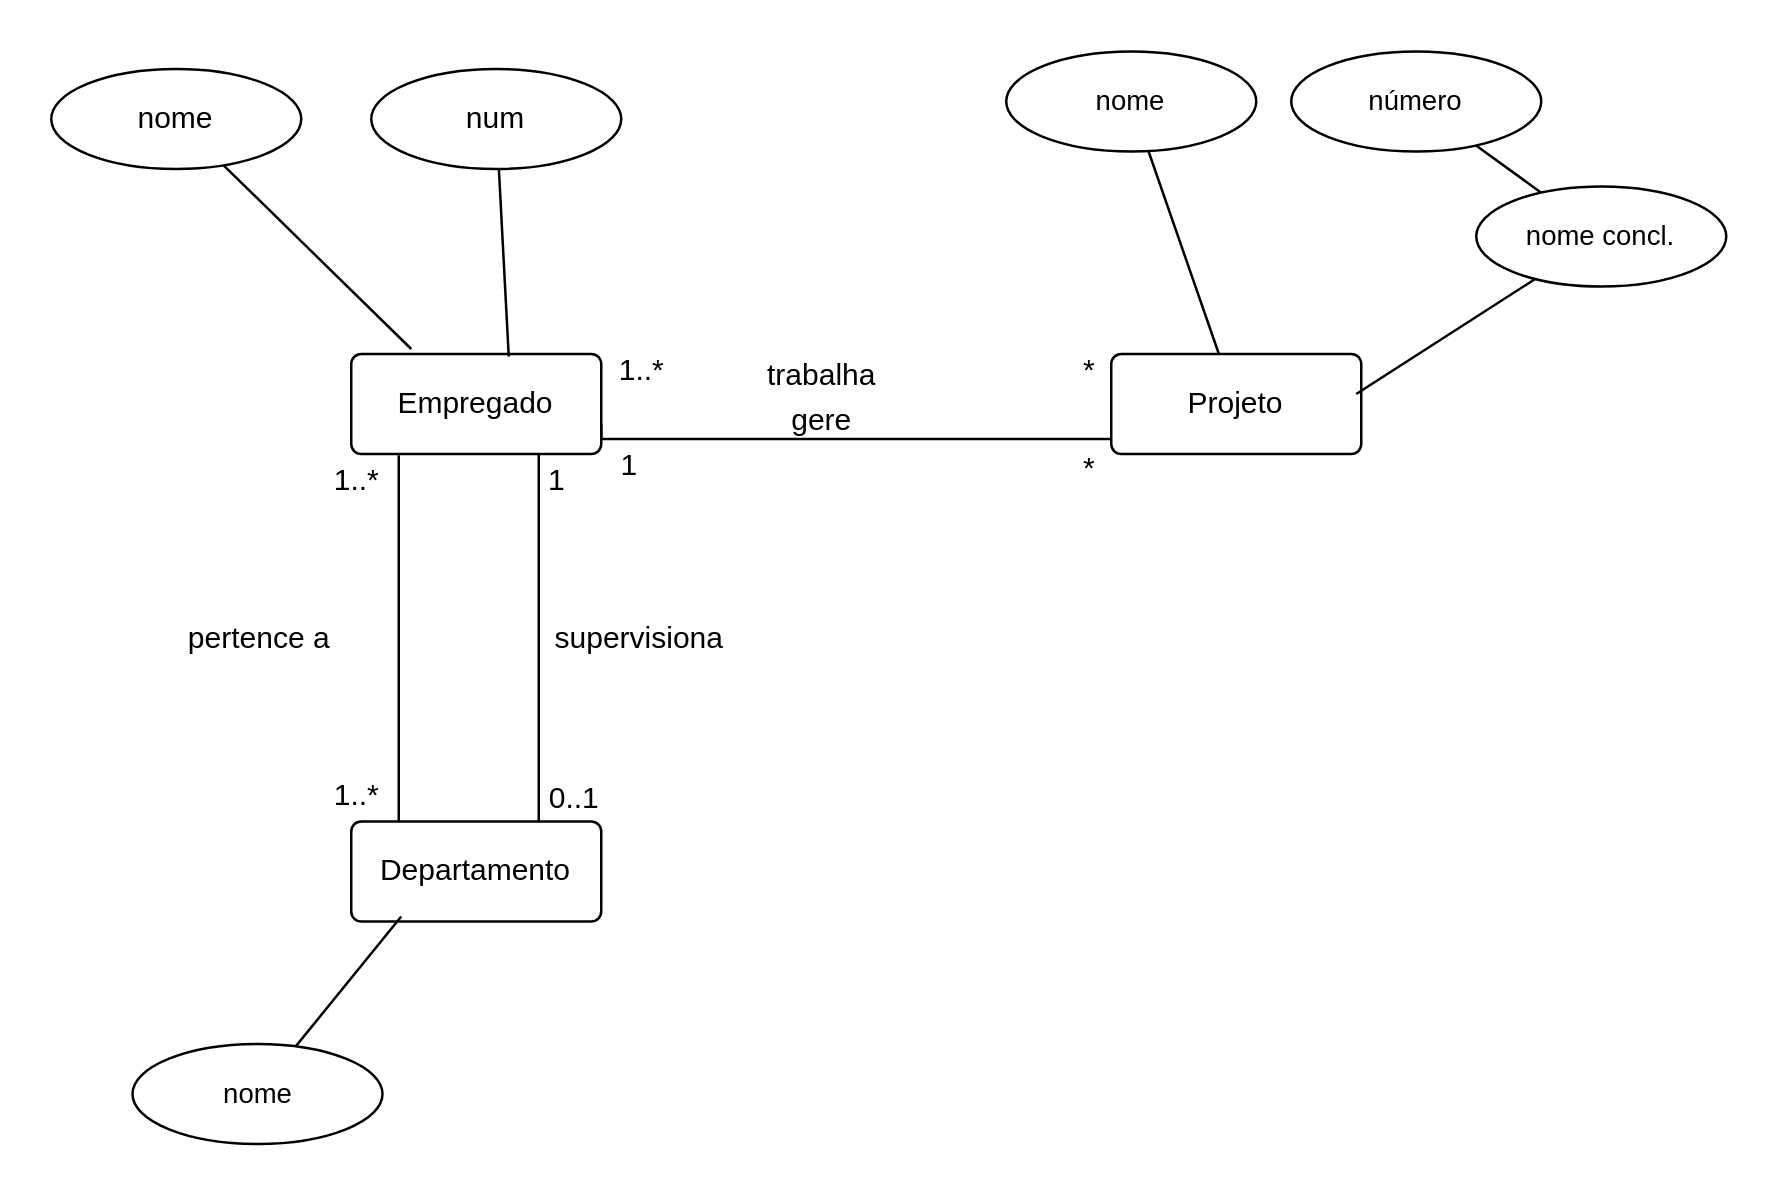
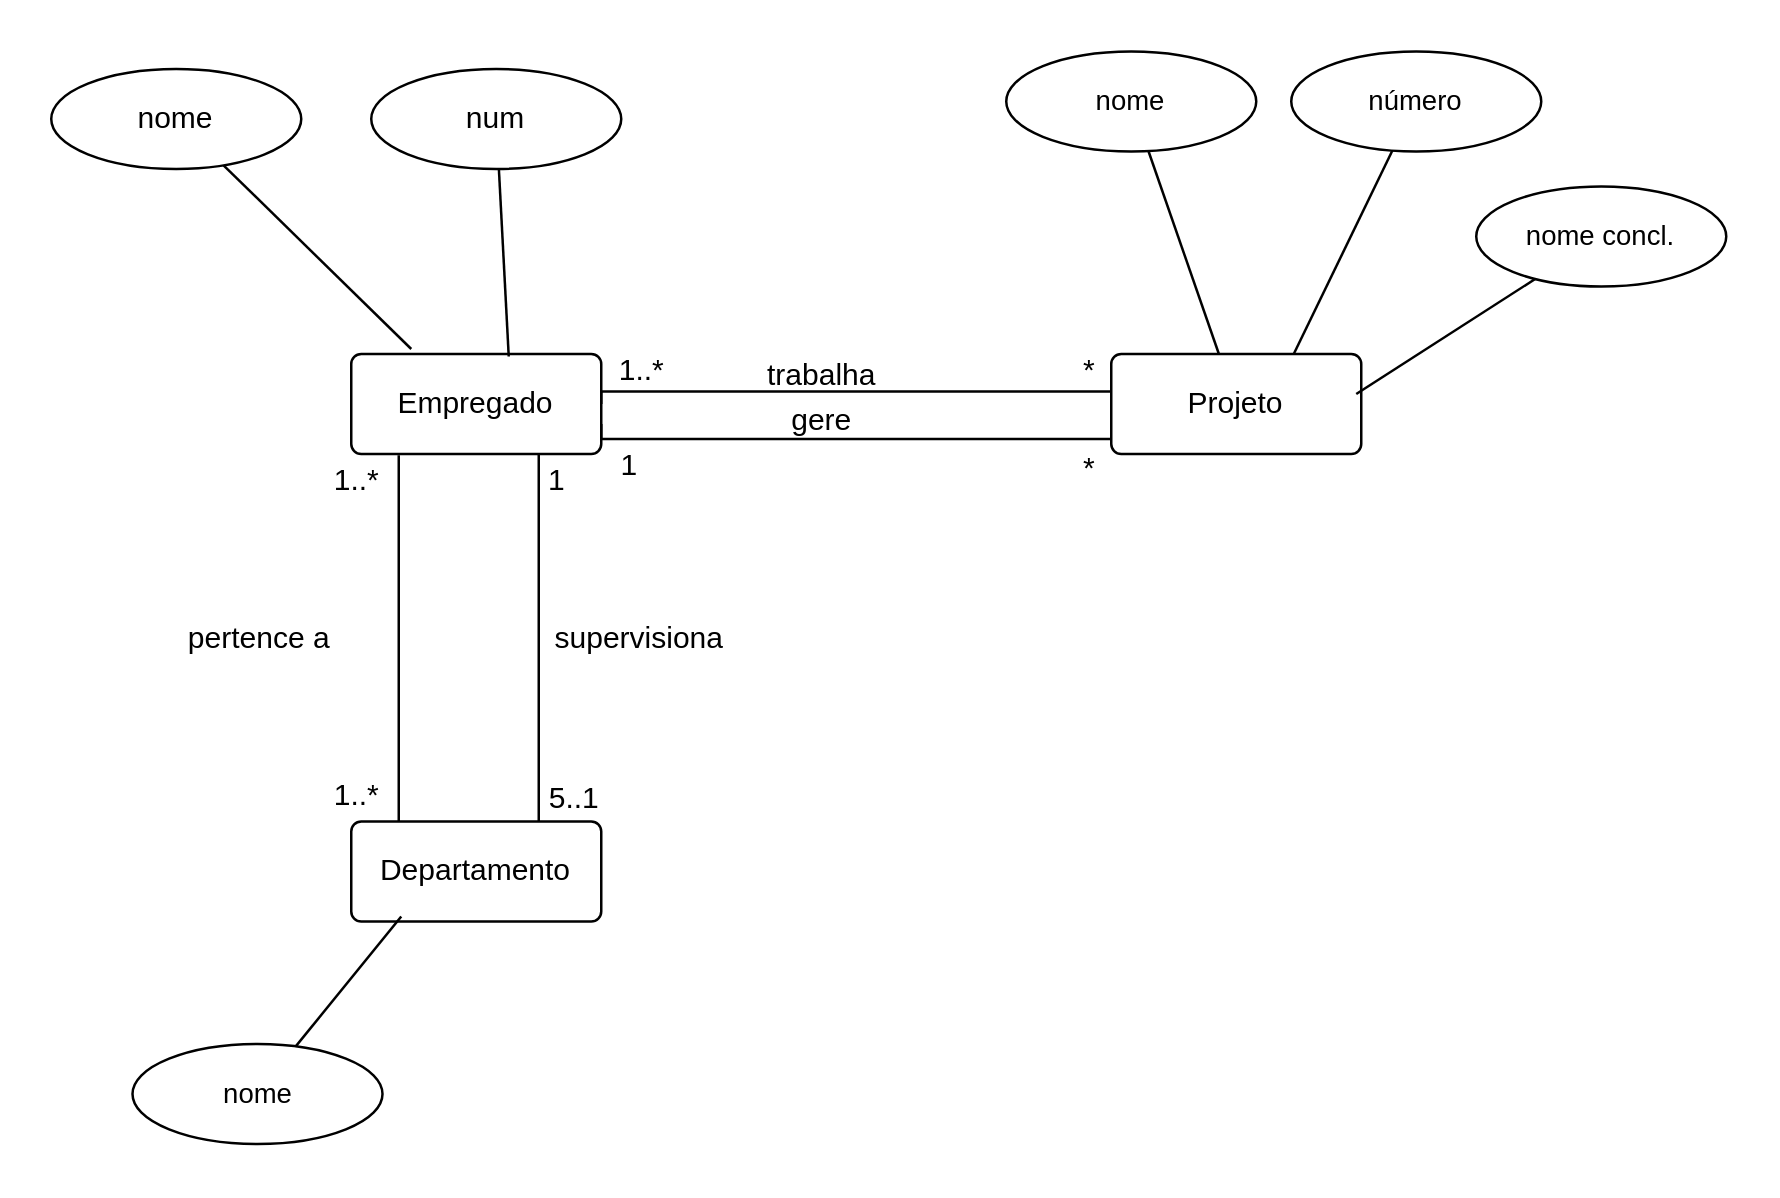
edge "número" -- "nome concl.": now "número" -- "Projeto"
edge "Empregado" -- "Projeto": added
node "0..1": label "0..1" -> "5..1"
